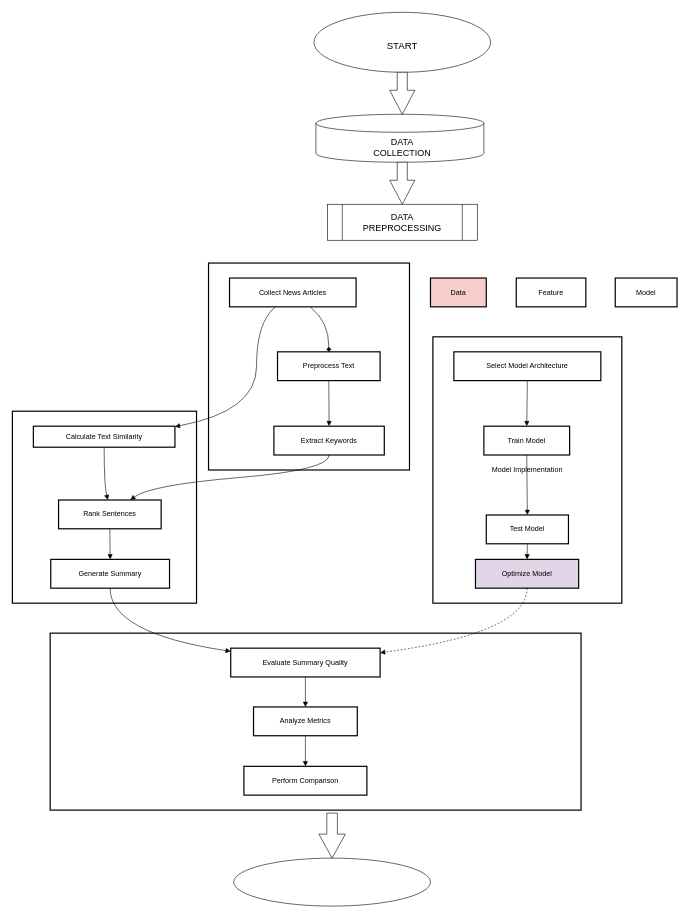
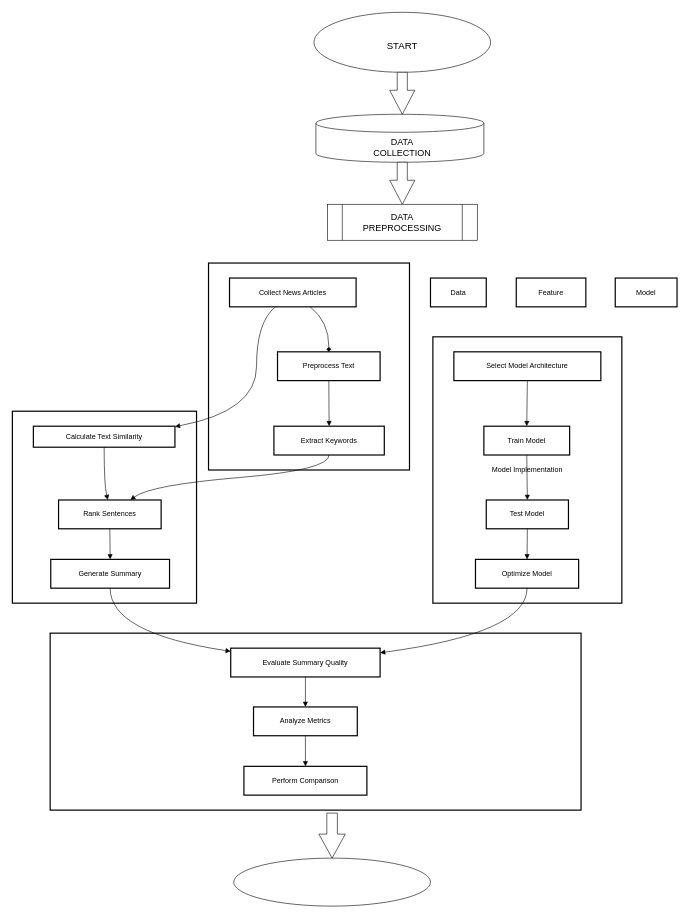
node "Data": fillcolor #f8cecc -> #ffffff
node "Test Model": moved (527, 530) -> (527, 515)
node "Optimize Model": fillcolor #e1d5e7 -> #ffffff
edge "Optimize Model" -> "Evaluate Summary Quality": style dashed -> solid
